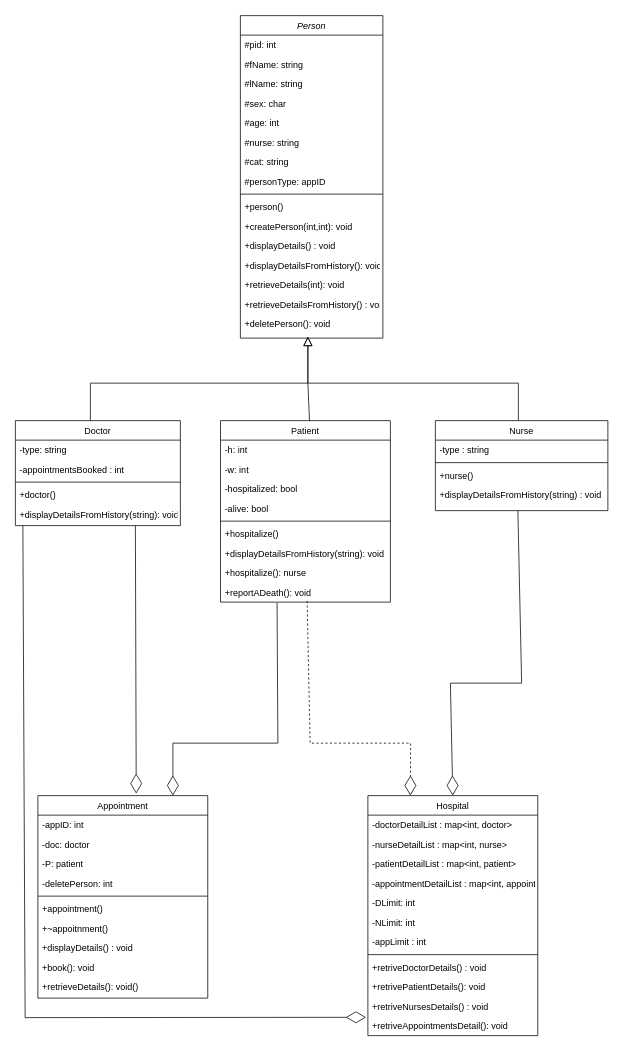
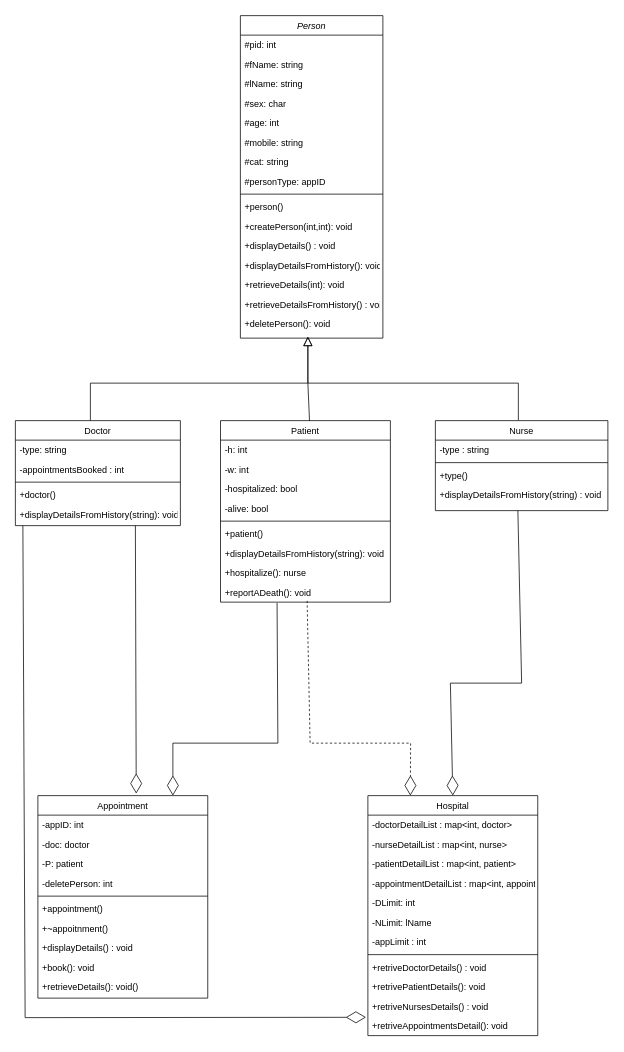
node "#nurse: string": label "#nurse: string" -> "#mobile: string"
node "+nurse()": label "+nurse()" -> "+type()"
node "+hospitalize()": label "+hospitalize()" -> "+patient()"
node "-NLimit: int": label "-NLimit: int" -> "-NLimit: lName"
